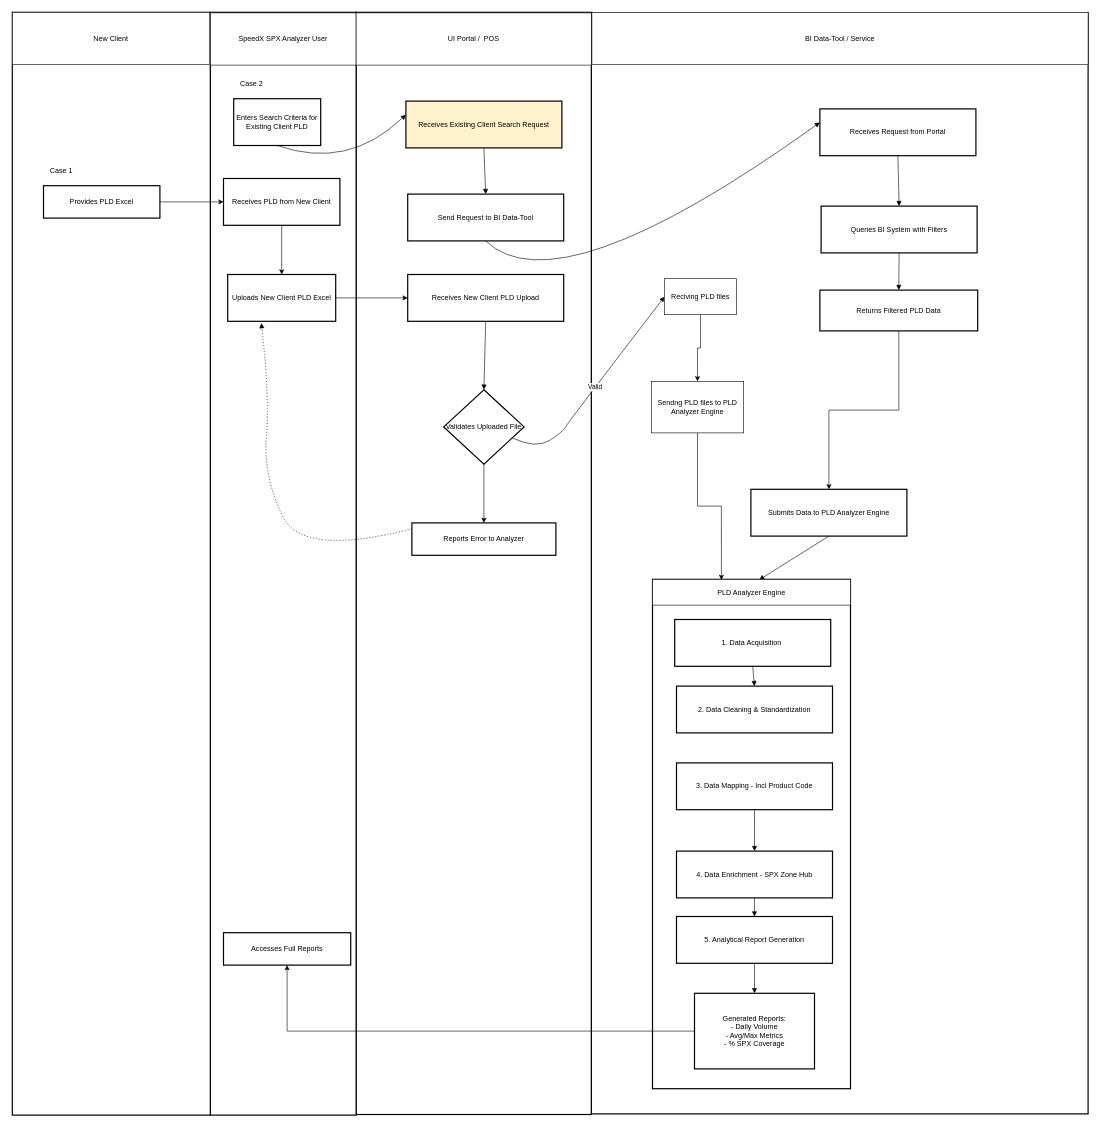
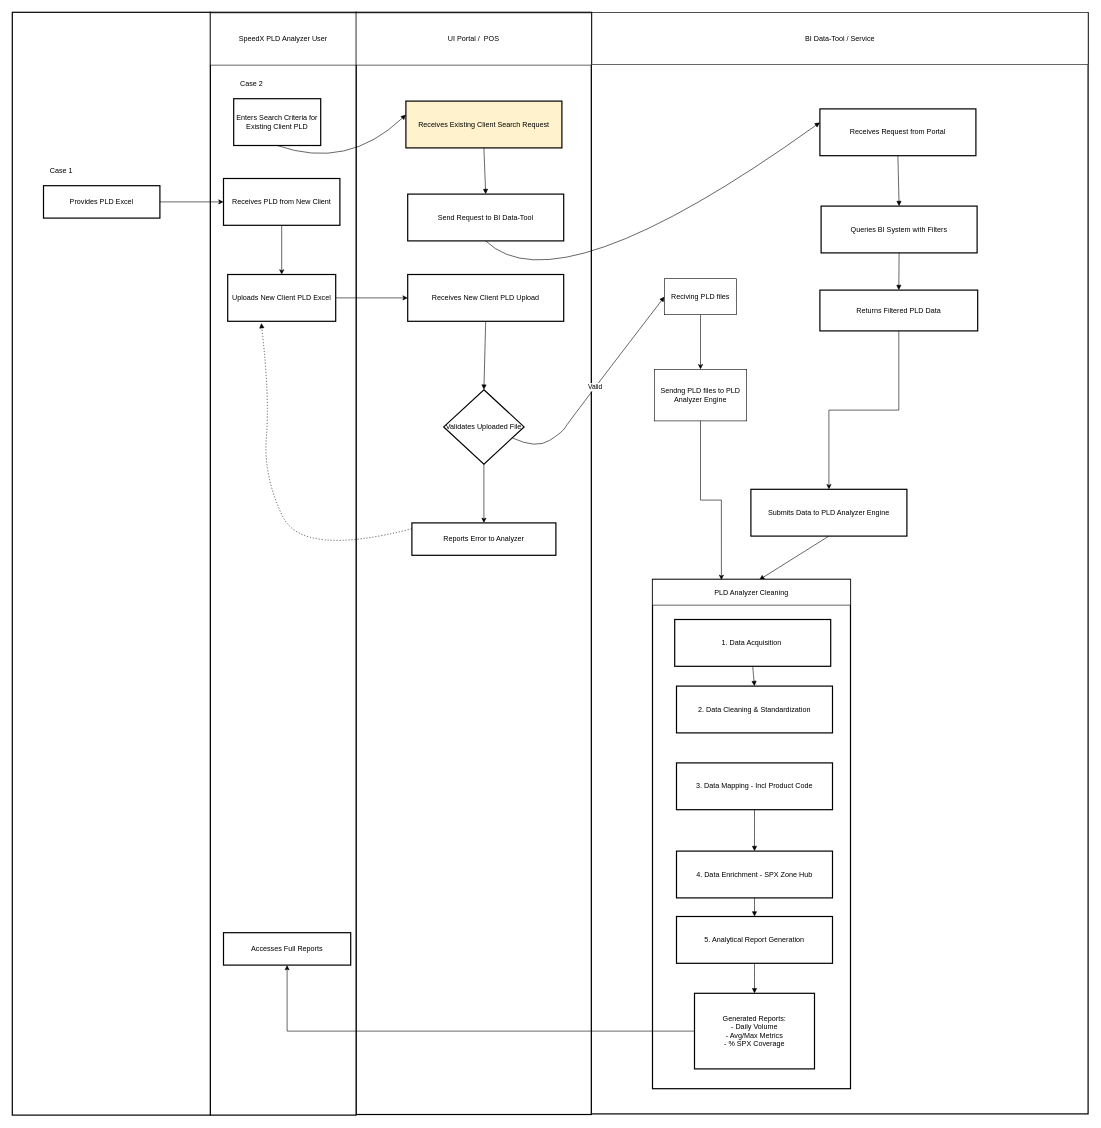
node "New Client": removed
node "SpeedX SPX Analyzer User": label "SpeedX SPX Analyzer User" -> "SpeedX PLD Analyzer User"
node "Sendng PLD files to PLD Analyzer Engine": moved (698, 407) -> (701, 395)
node "PLD Analyzer Engine": label "PLD Analyzer Engine" -> "PLD Analyzer Cleaning"
